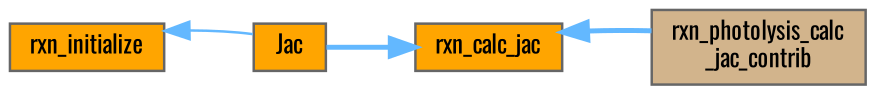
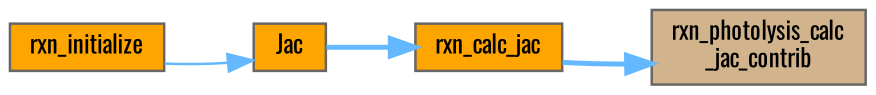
edge "rxn_photolysis_calc _jac_contrib" -> "rxn_calc_jac": reversed
edge "Jac" -> "rxn_initialize": reversed
